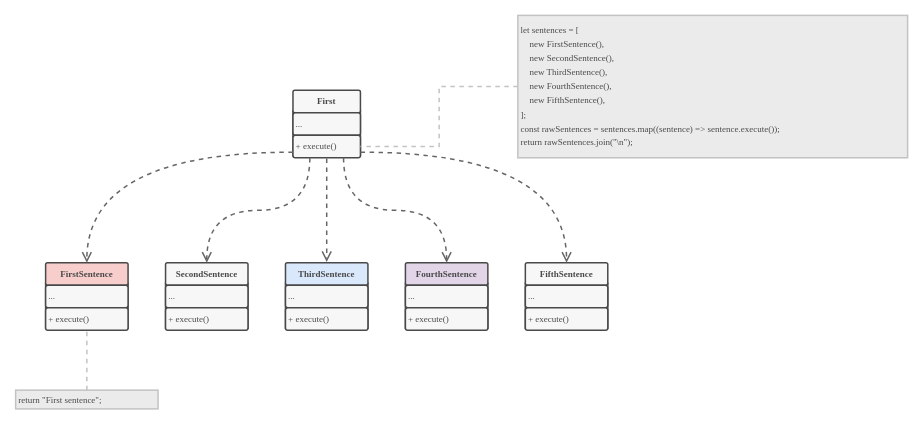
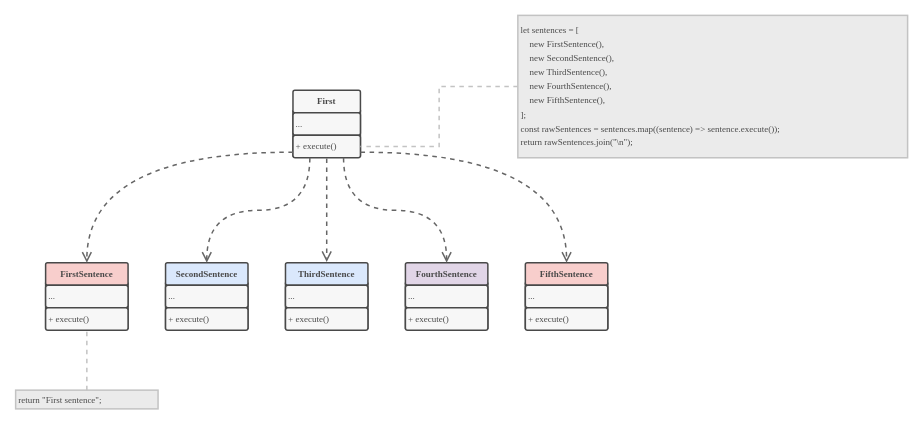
node "SecondSentence": fillcolor #f7f7f7 -> #dae8fc
node "FifthSentence": fillcolor #f7f7f7 -> #f8cecc
